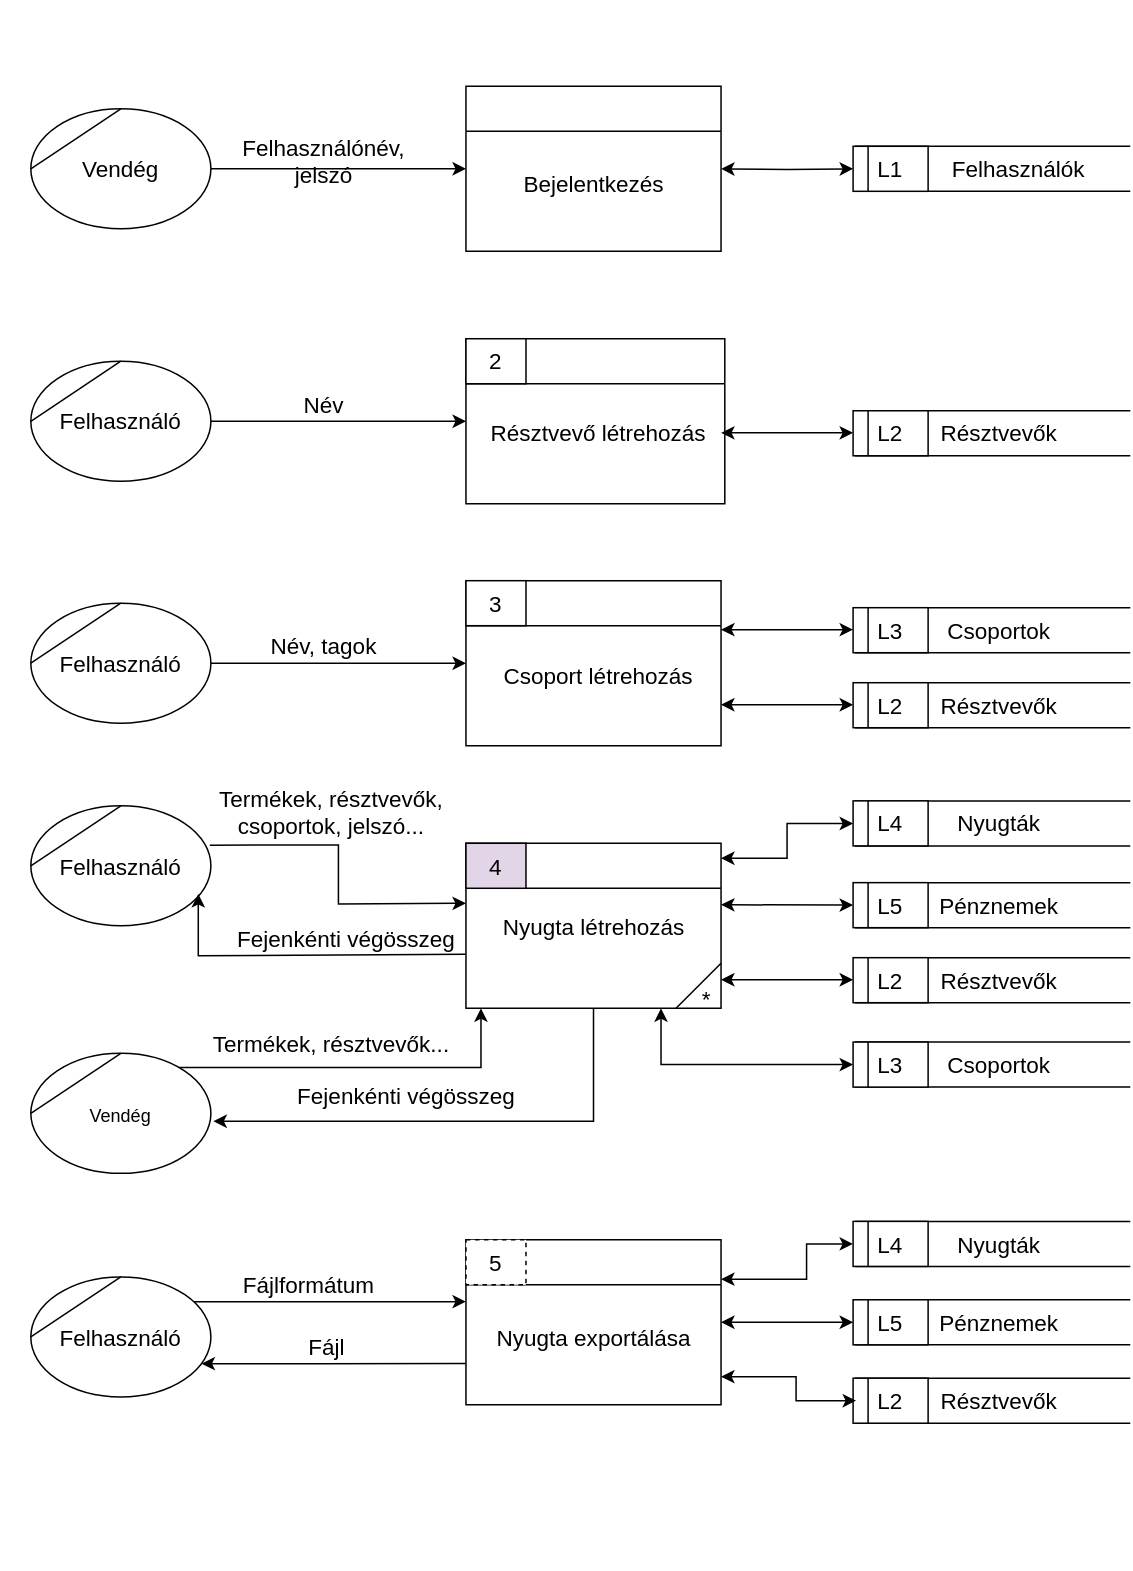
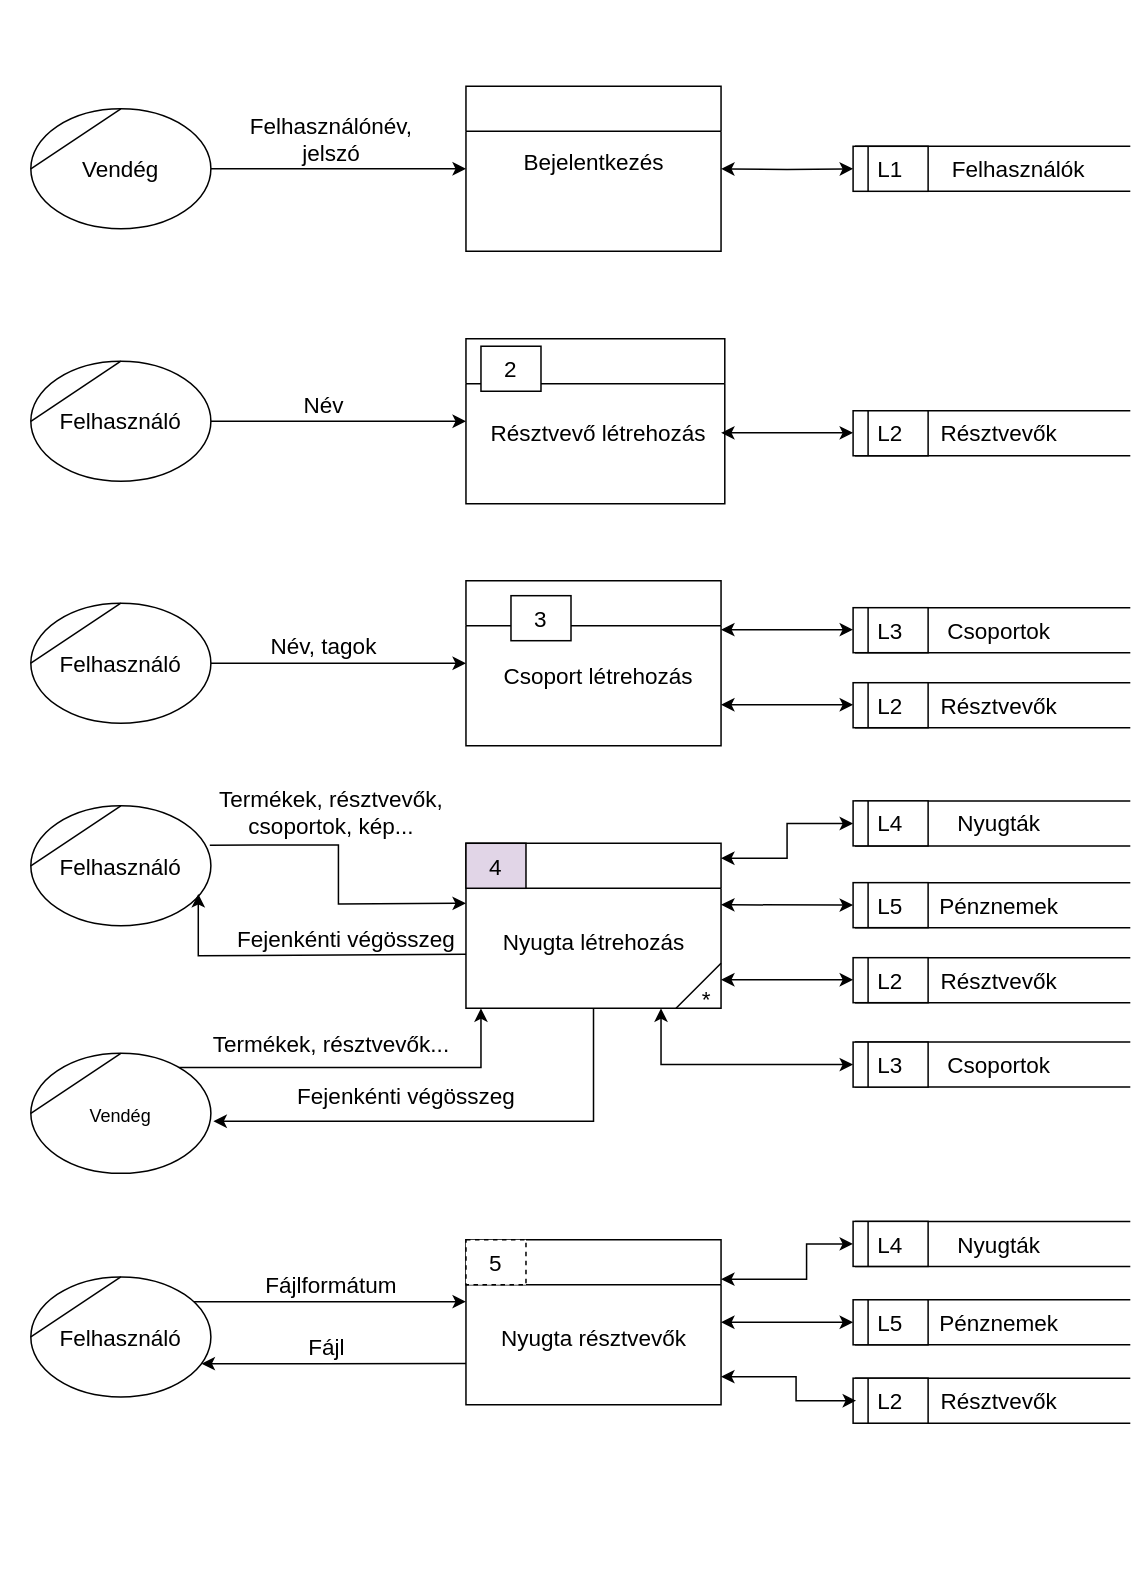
node "Felhasználónév, jelszó": moved (323, 161) -> (331, 139)
node "Bejelentkezés": moved (593, 184) -> (593, 161)
node "2": moved (496, 361) -> (511, 369)
node "3": moved (496, 603) -> (541, 618)
node "Termékek, résztvevők,csoportok, jelszó...": label "Termékek, résztvevők,csoportok, jelszó..." -> "Termékek, résztvevők,csoportok, kép..."
node "Nyugta létrehozás": moved (593, 926) -> (593, 941)
node "Fájlformátum": moved (308, 1284) -> (331, 1284)
node "Nyugta exportálása": label "Nyugta exportálása" -> "Nyugta résztvevők"
